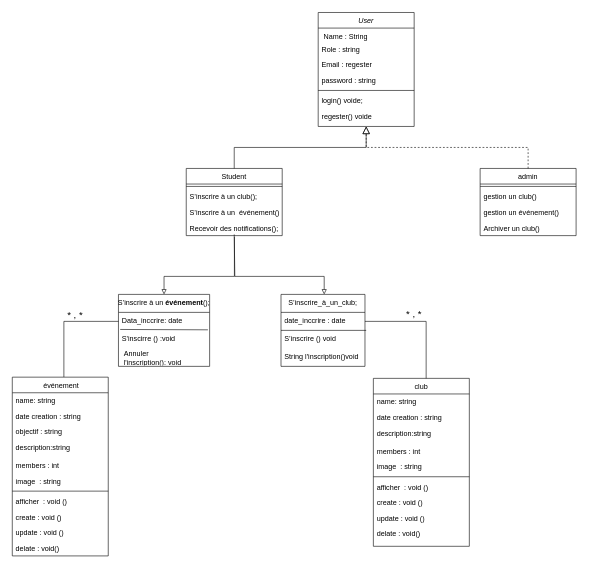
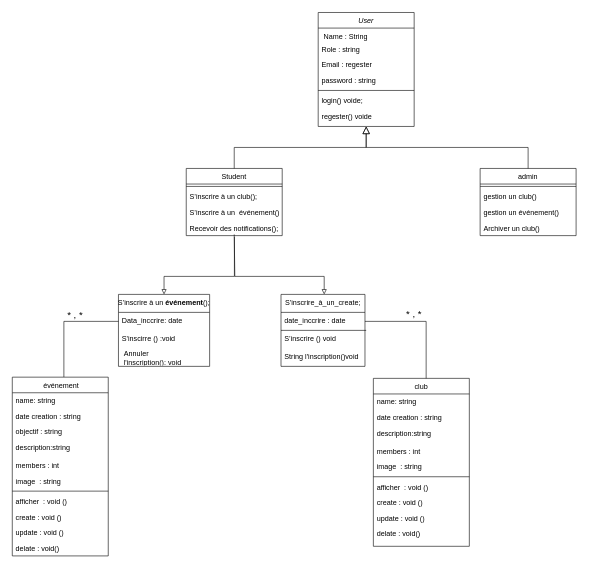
edge "admin" -> "User": style dashed -> solid
node "S’inscrire_à_un_club;": label "S’inscrire_à_un_club;" -> "S’inscrire_à_un_create;"
edge "Data_inccrire: date" -- "S'inscirre () :void": removed
